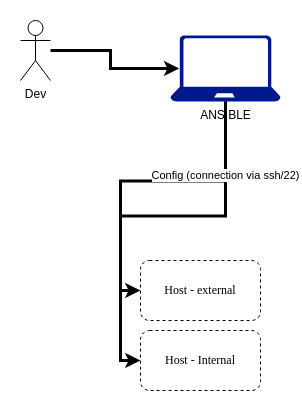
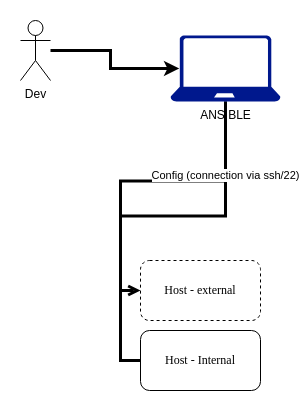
edge "ANSIBLE" -> "Host - external": arrowhead classic -> open
edge "ANSIBLE" -> "Host - Internal": arrowhead classic -> none
node "Host - Internal": style dashed -> solid
